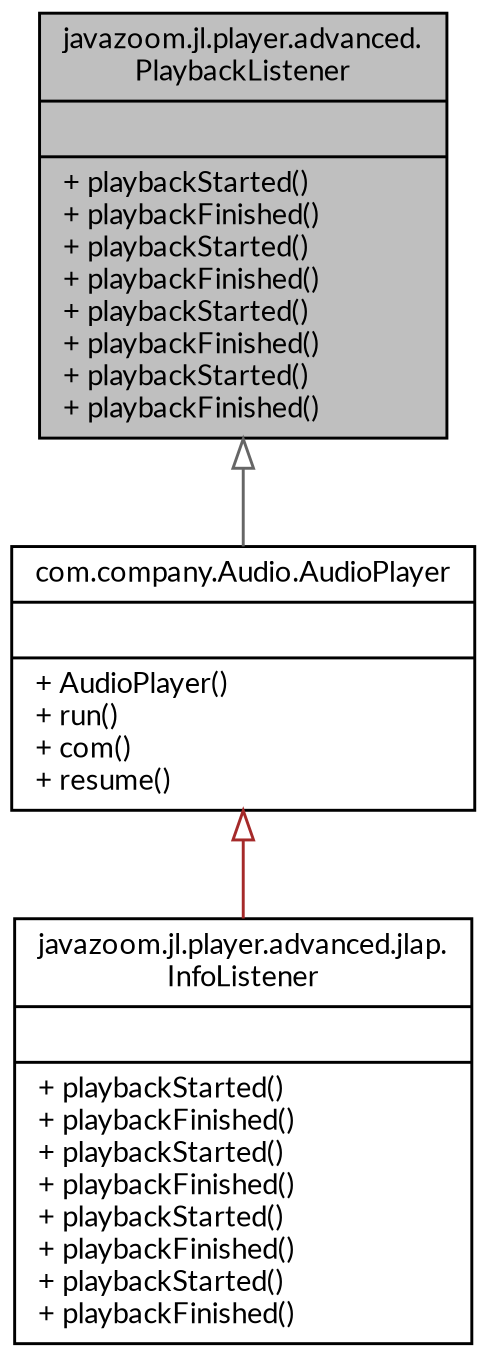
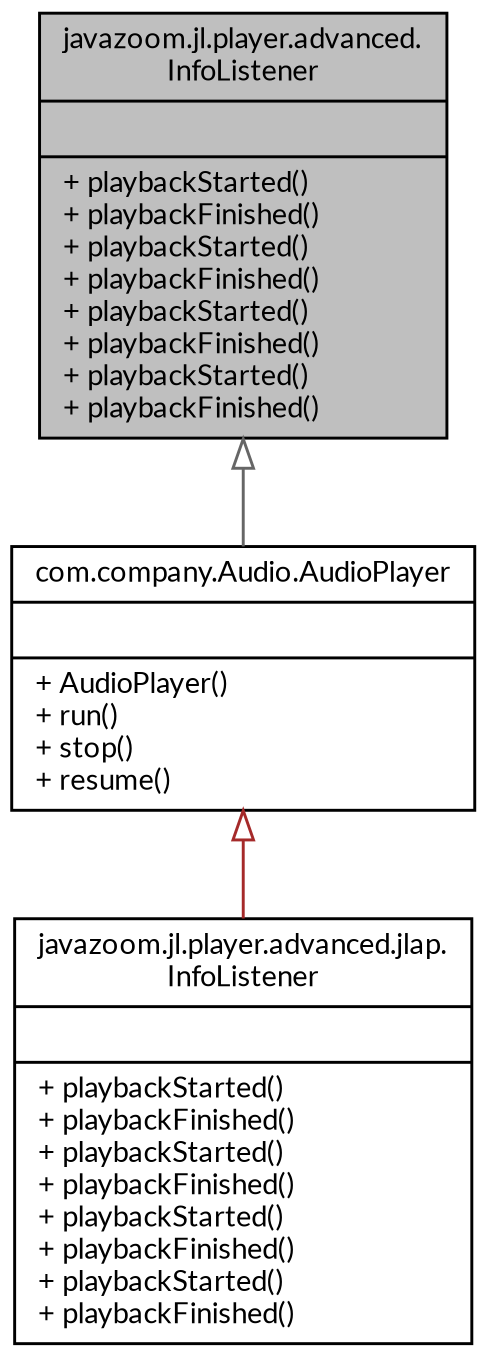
node "javazoom.jl.player.advanced.": text "PlaybackListener" -> "InfoListener"
node "com.company.Audio.AudioPlayer": text "+ com()" -> "+ stop()"
